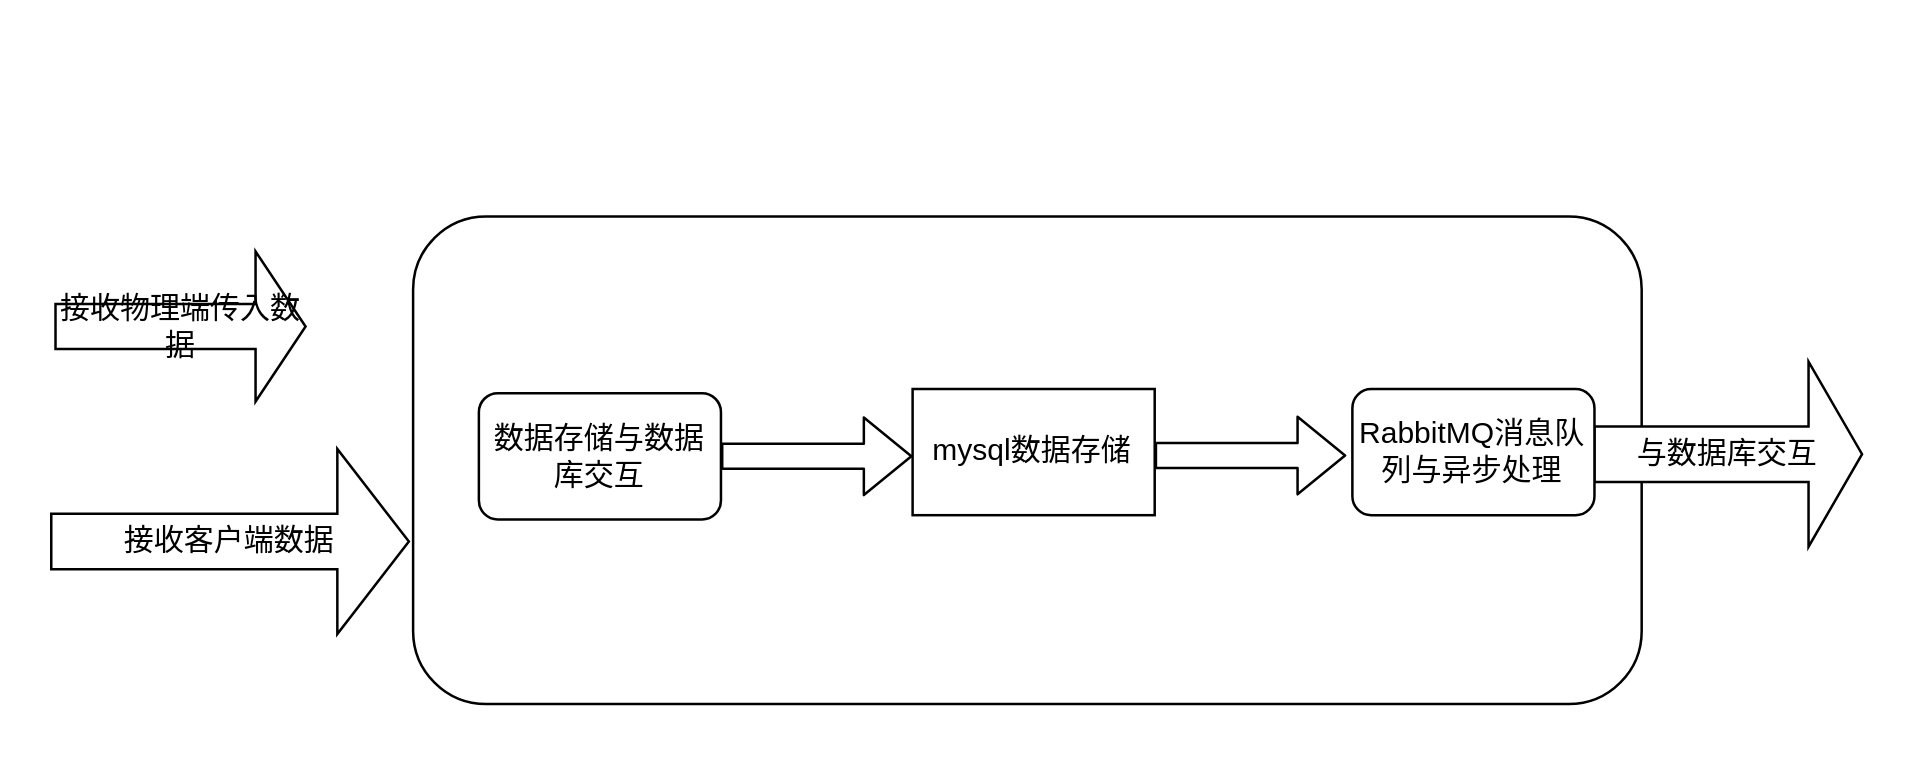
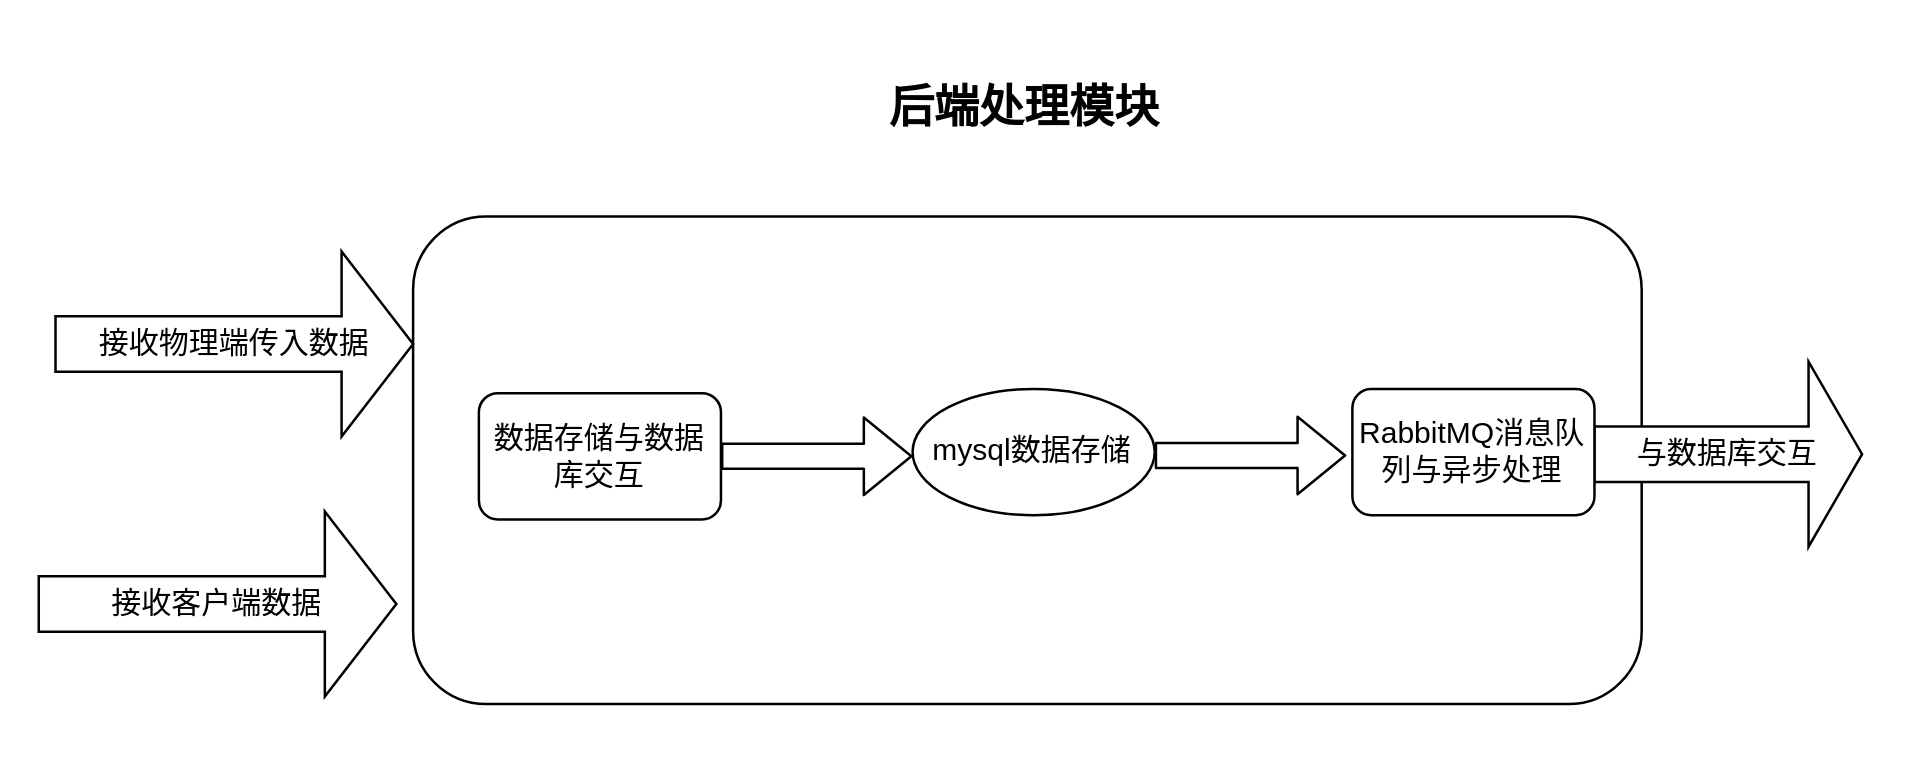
node "后端处理模块": added
node "接收物理端传入数据": size 250x150 -> 358x185
node "mysql数据存储": shape rectangle -> ellipse
node "接收客户端数据": moved (230, 541) -> (218, 604)
